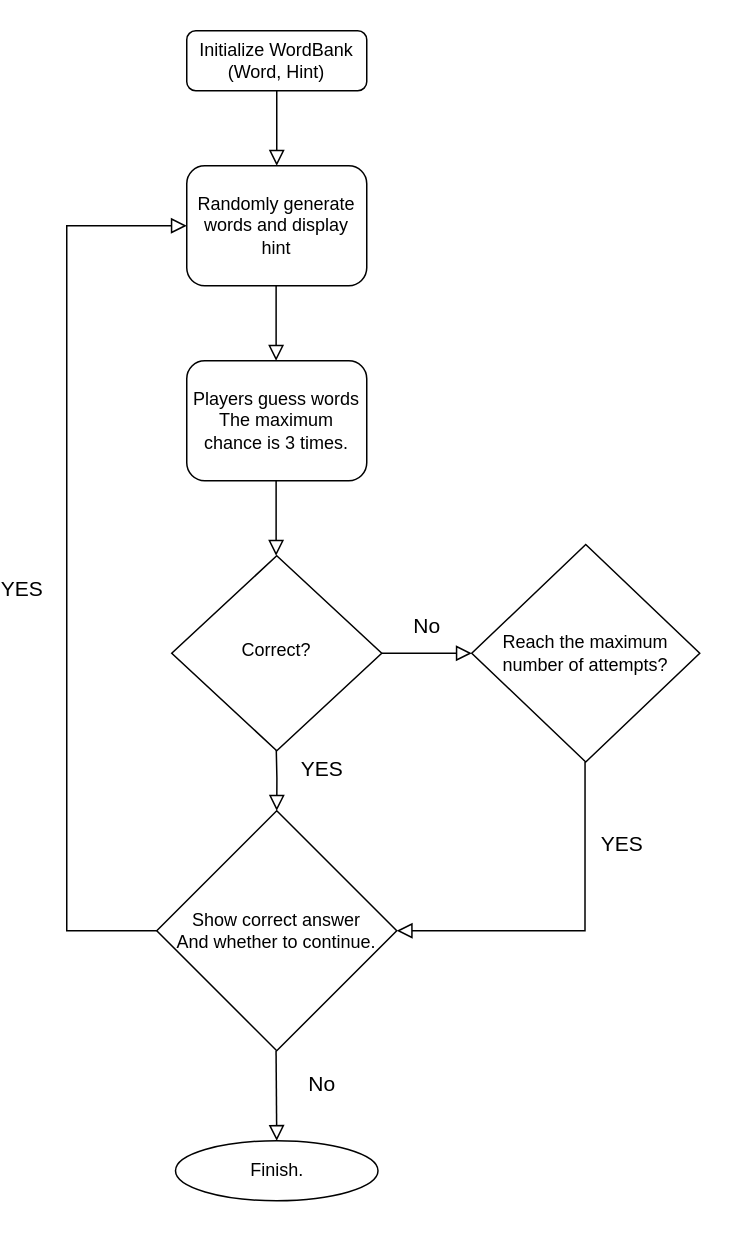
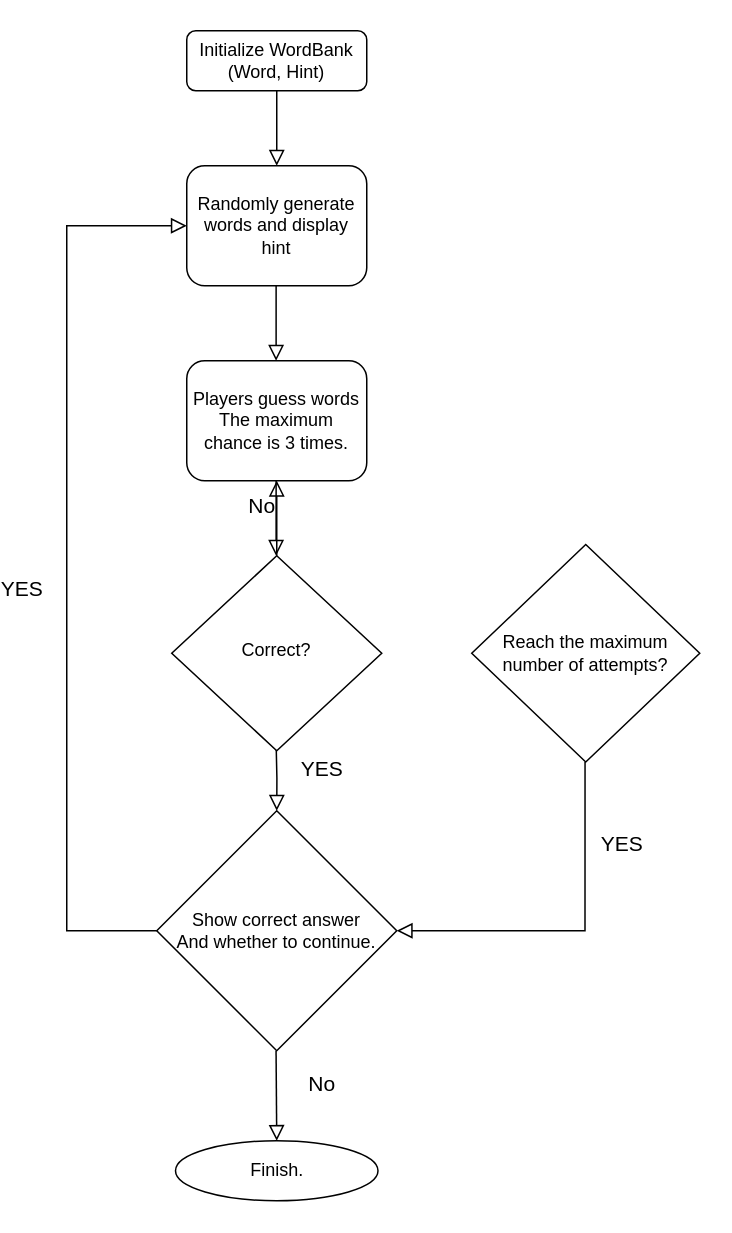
edge "Correct?" -> "Reach the maximum number of attempts?": now "Correct?" -> "Players guess words The maximum chance is 3 times."
